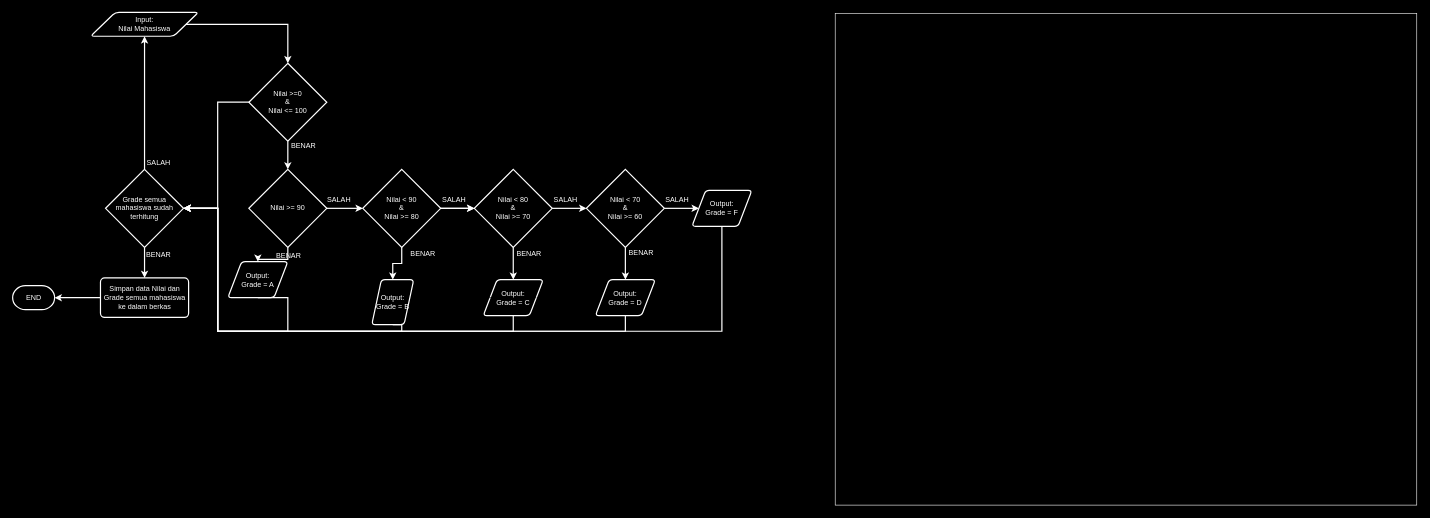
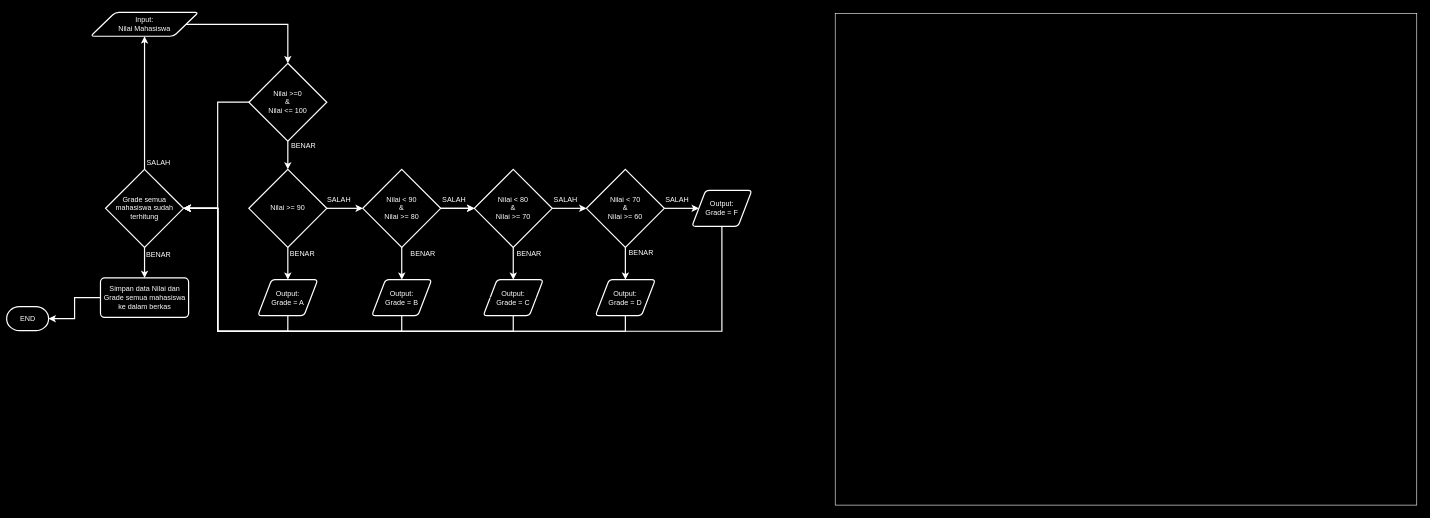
node "Output: Grade = A": moved (258, 280) -> (288, 298)
node "END": moved (33, 298) -> (27, 319)
node "Output: Grade = B": size 42x45 -> 60x36
